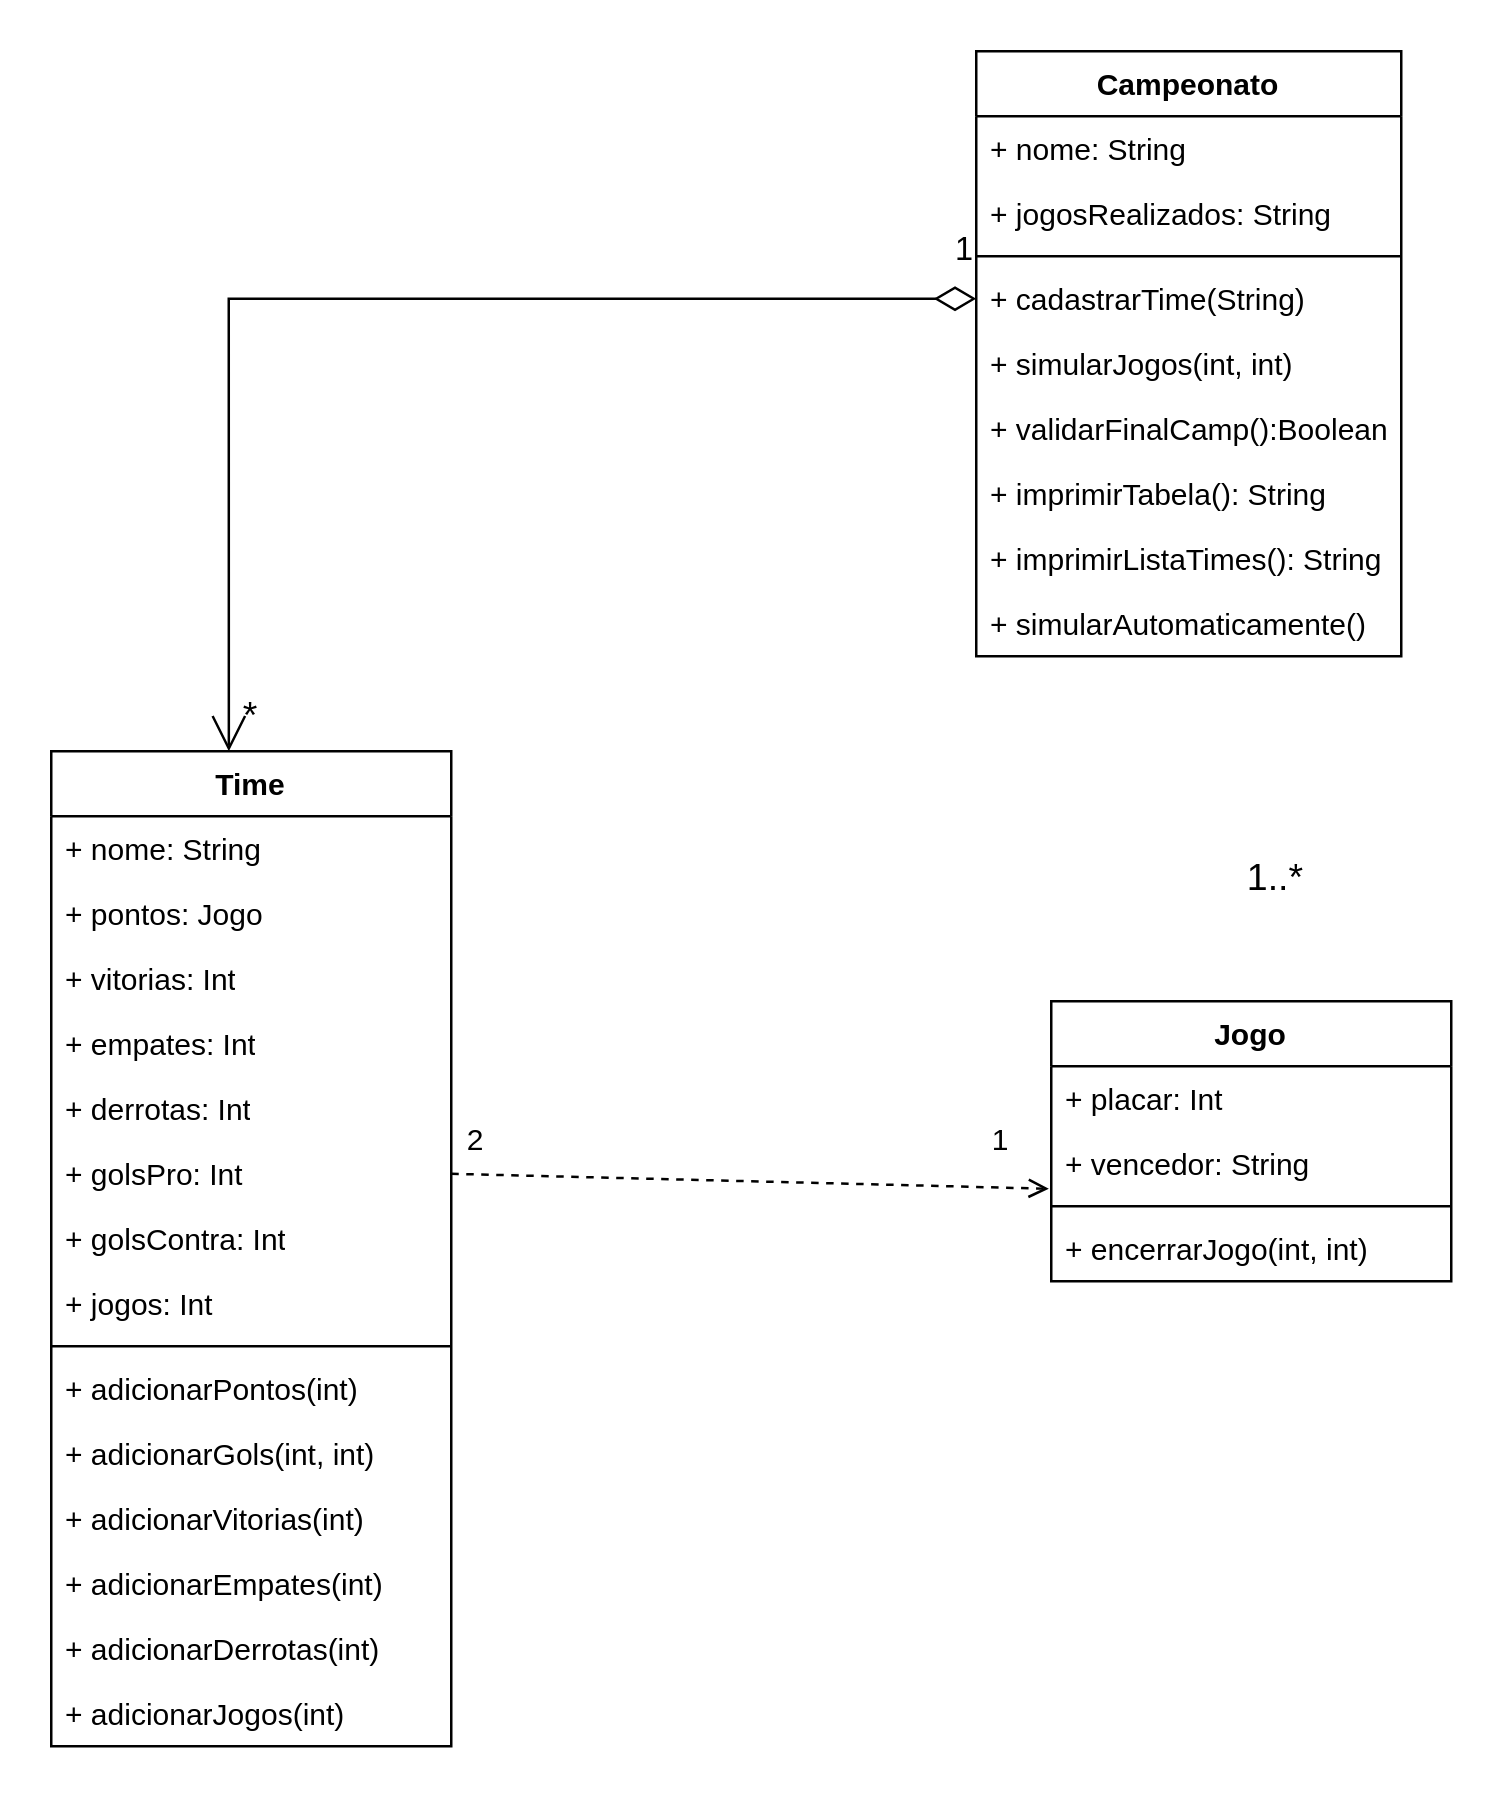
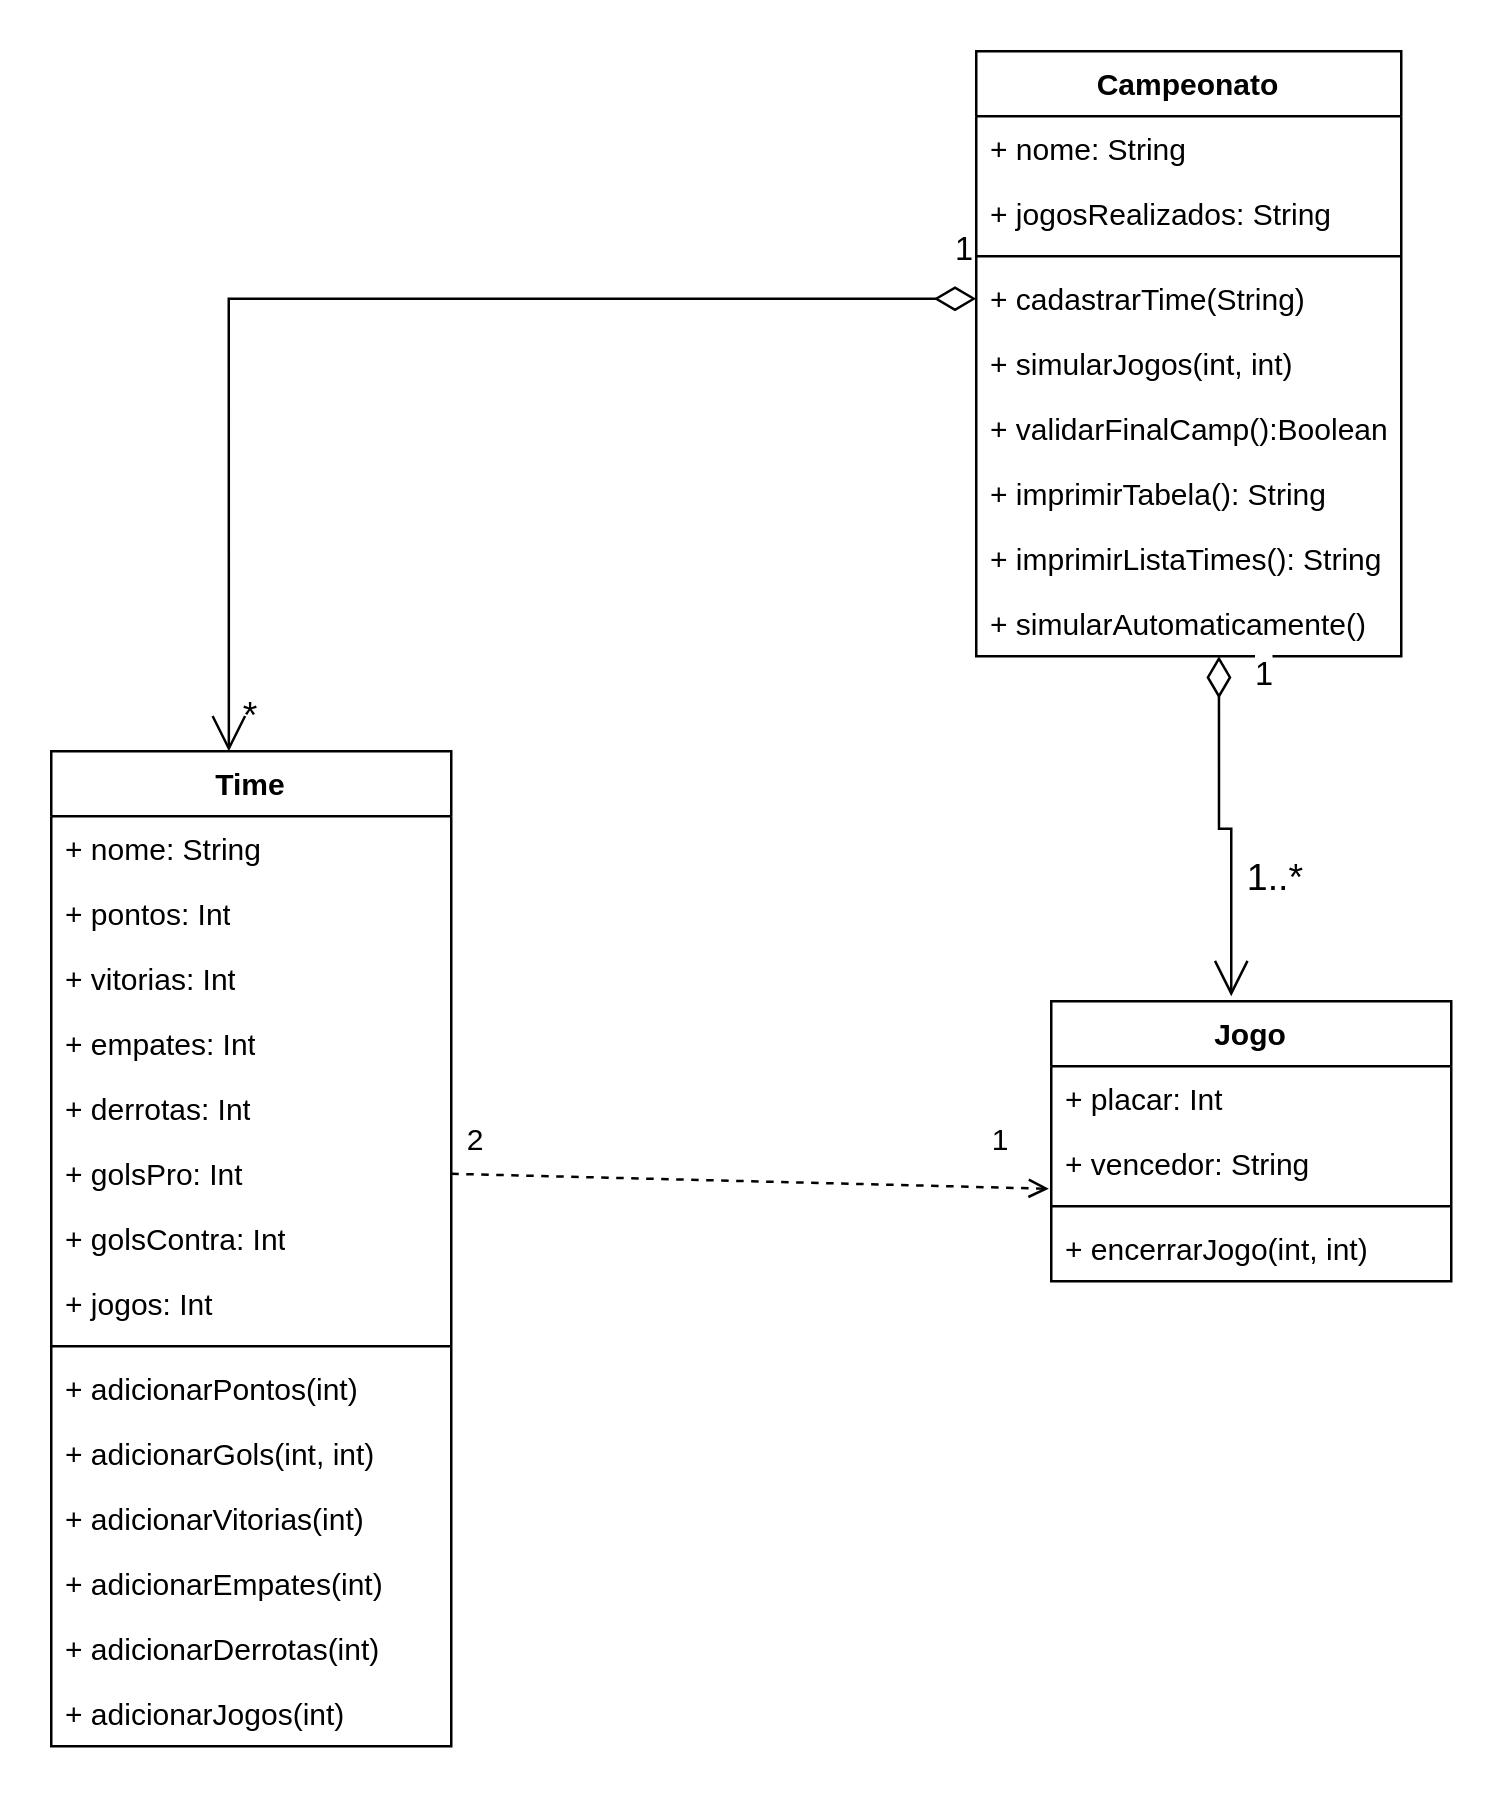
edge "+ simularAutomaticamente()" -- "Jogo": added, label "1"
node "+ pontos: Jogo": label "+ pontos: Jogo" -> "+ pontos: Int"
